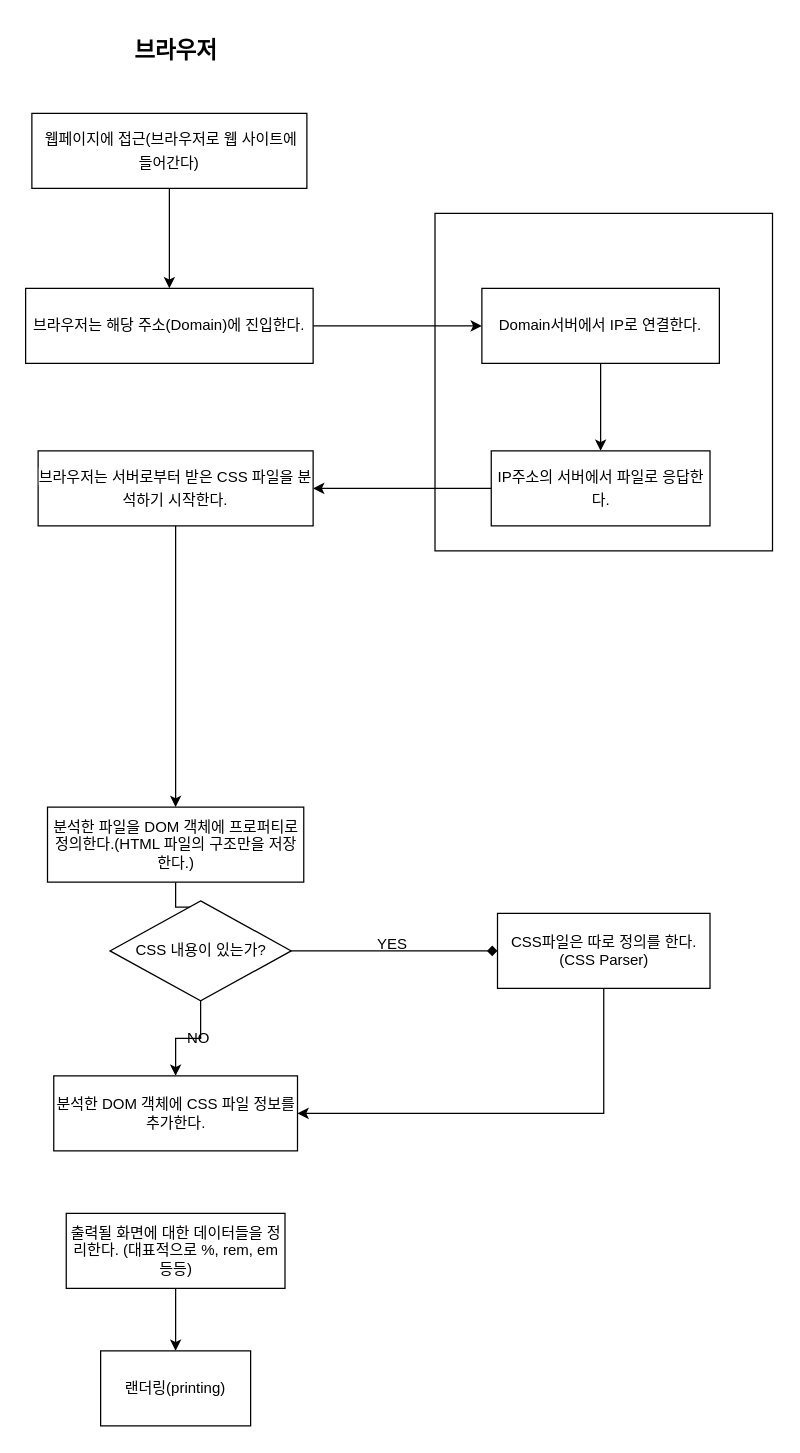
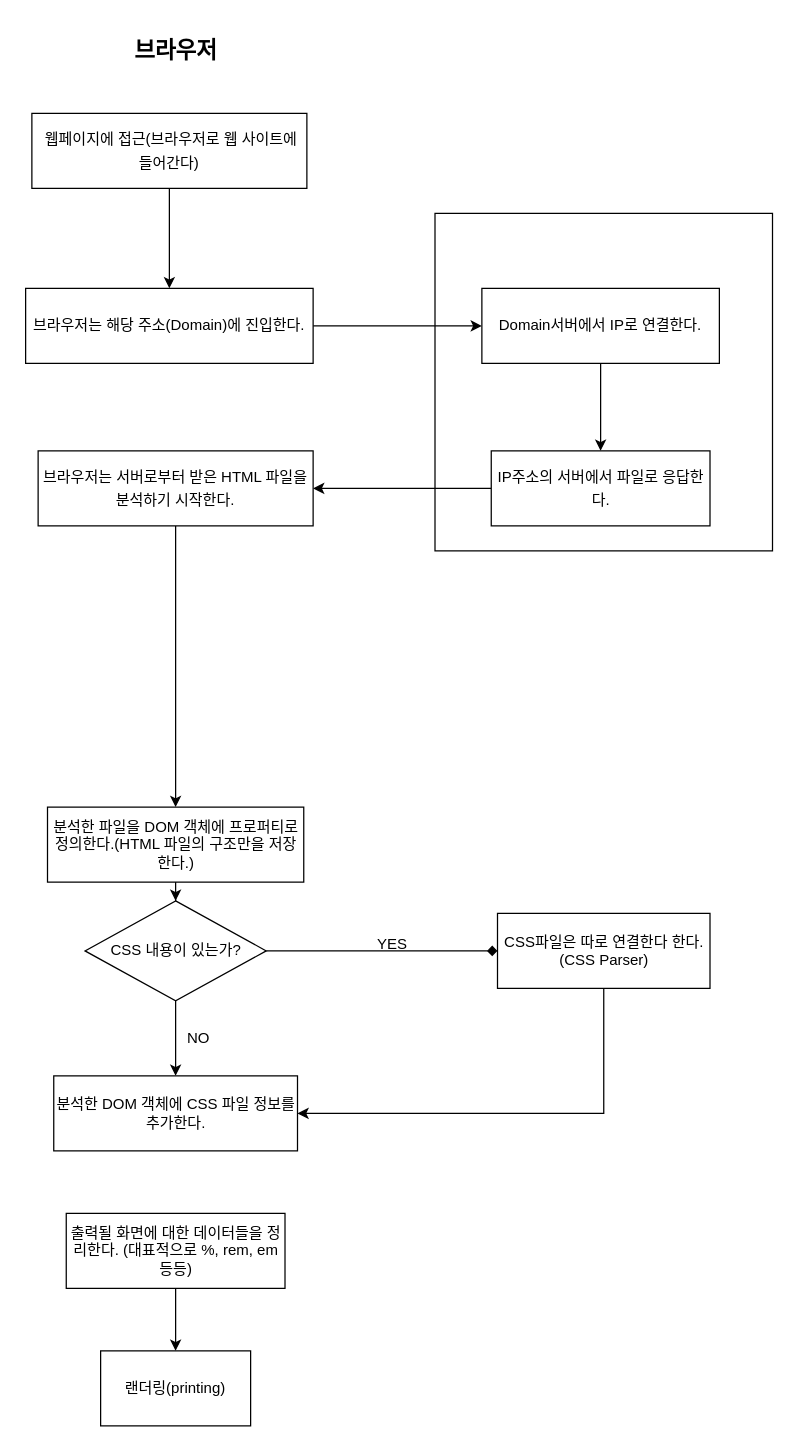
node "브라우저는 서버로부터 받은 CSS 파일을 분석하기 시작한다.": label "브라우저는 서버로부터 받은 CSS 파일을 분석하기 시작한다." -> "브라우저는 서버로부터 받은 HTML 파일을 분석하기 시작한다."
node "CSS 내용이 있는가?": moved (201, 951) -> (176, 951)
node "CSS파일은 따로 정의를 한다. (CSS Parser)": label "CSS파일은 따로 정의를 한다. (CSS Parser)" -> "CSS파일은 따로 연결한다 한다. (CSS Parser)"
